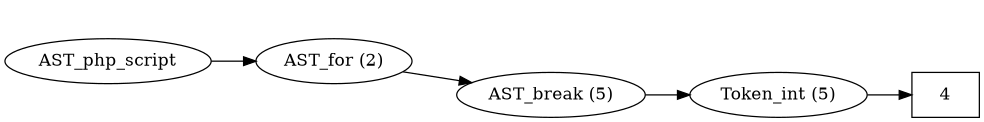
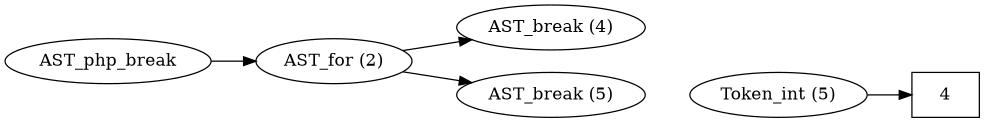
node "AST_break (4)": added
node "AST_php_script": label "AST_php_script" -> "AST_php_break"
edge "AST_break (5)" -> "Token_int (5)": removed
